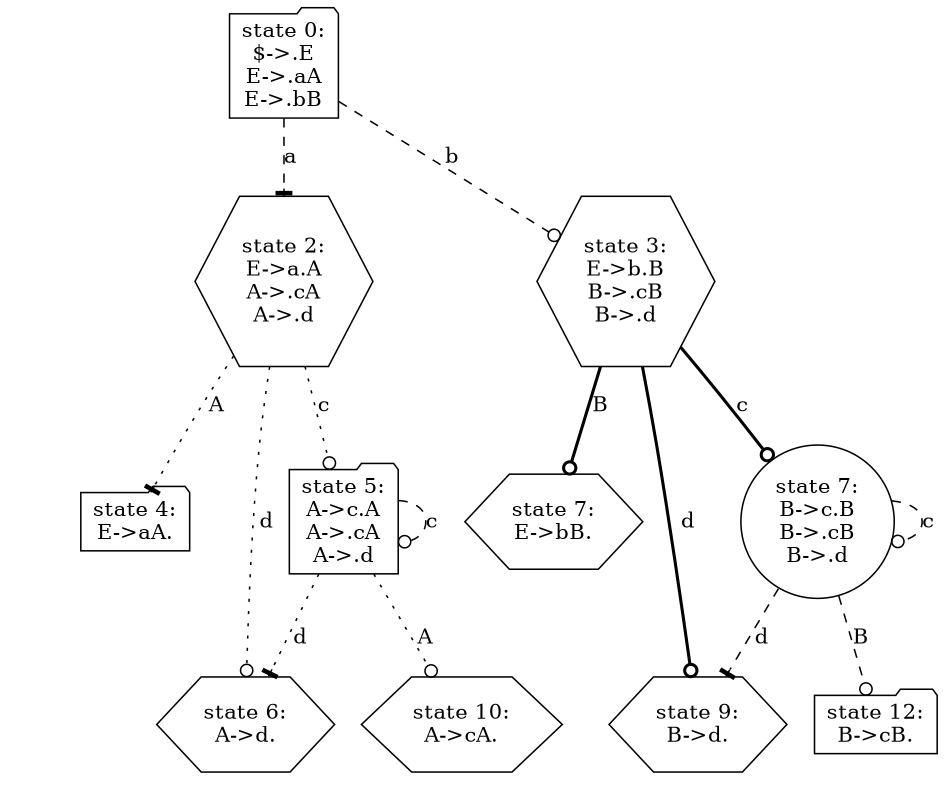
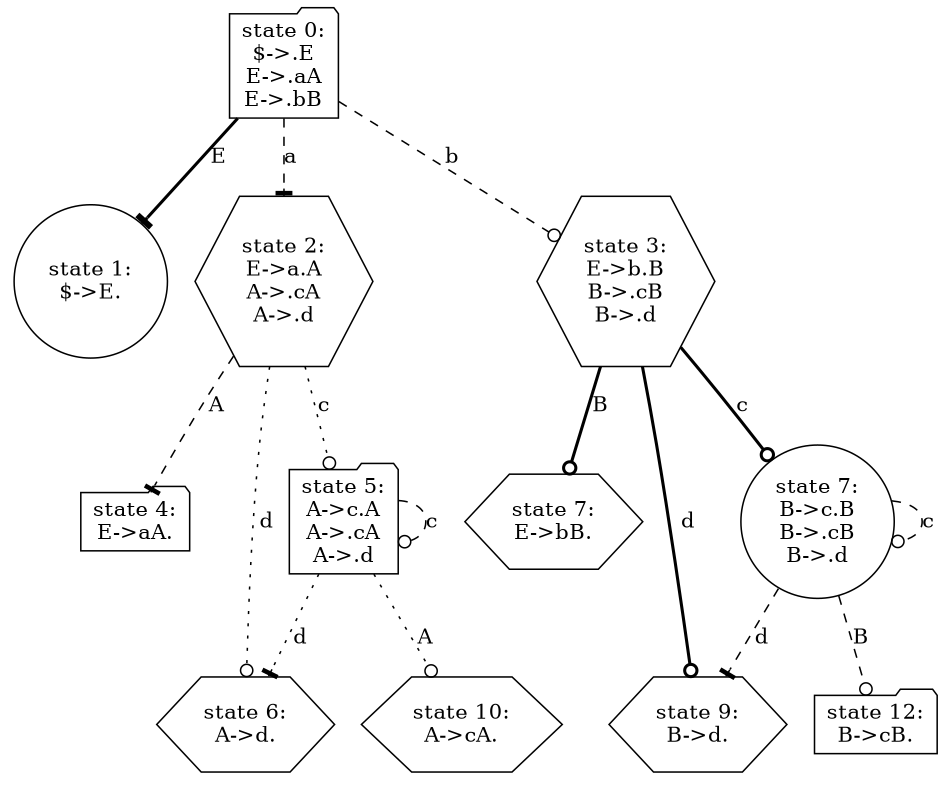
node "state 1: $->E.": added
edge "state 2: E->a.A A->.cA A->.d" -> "state 4: E->aA.": style dotted -> dashed
